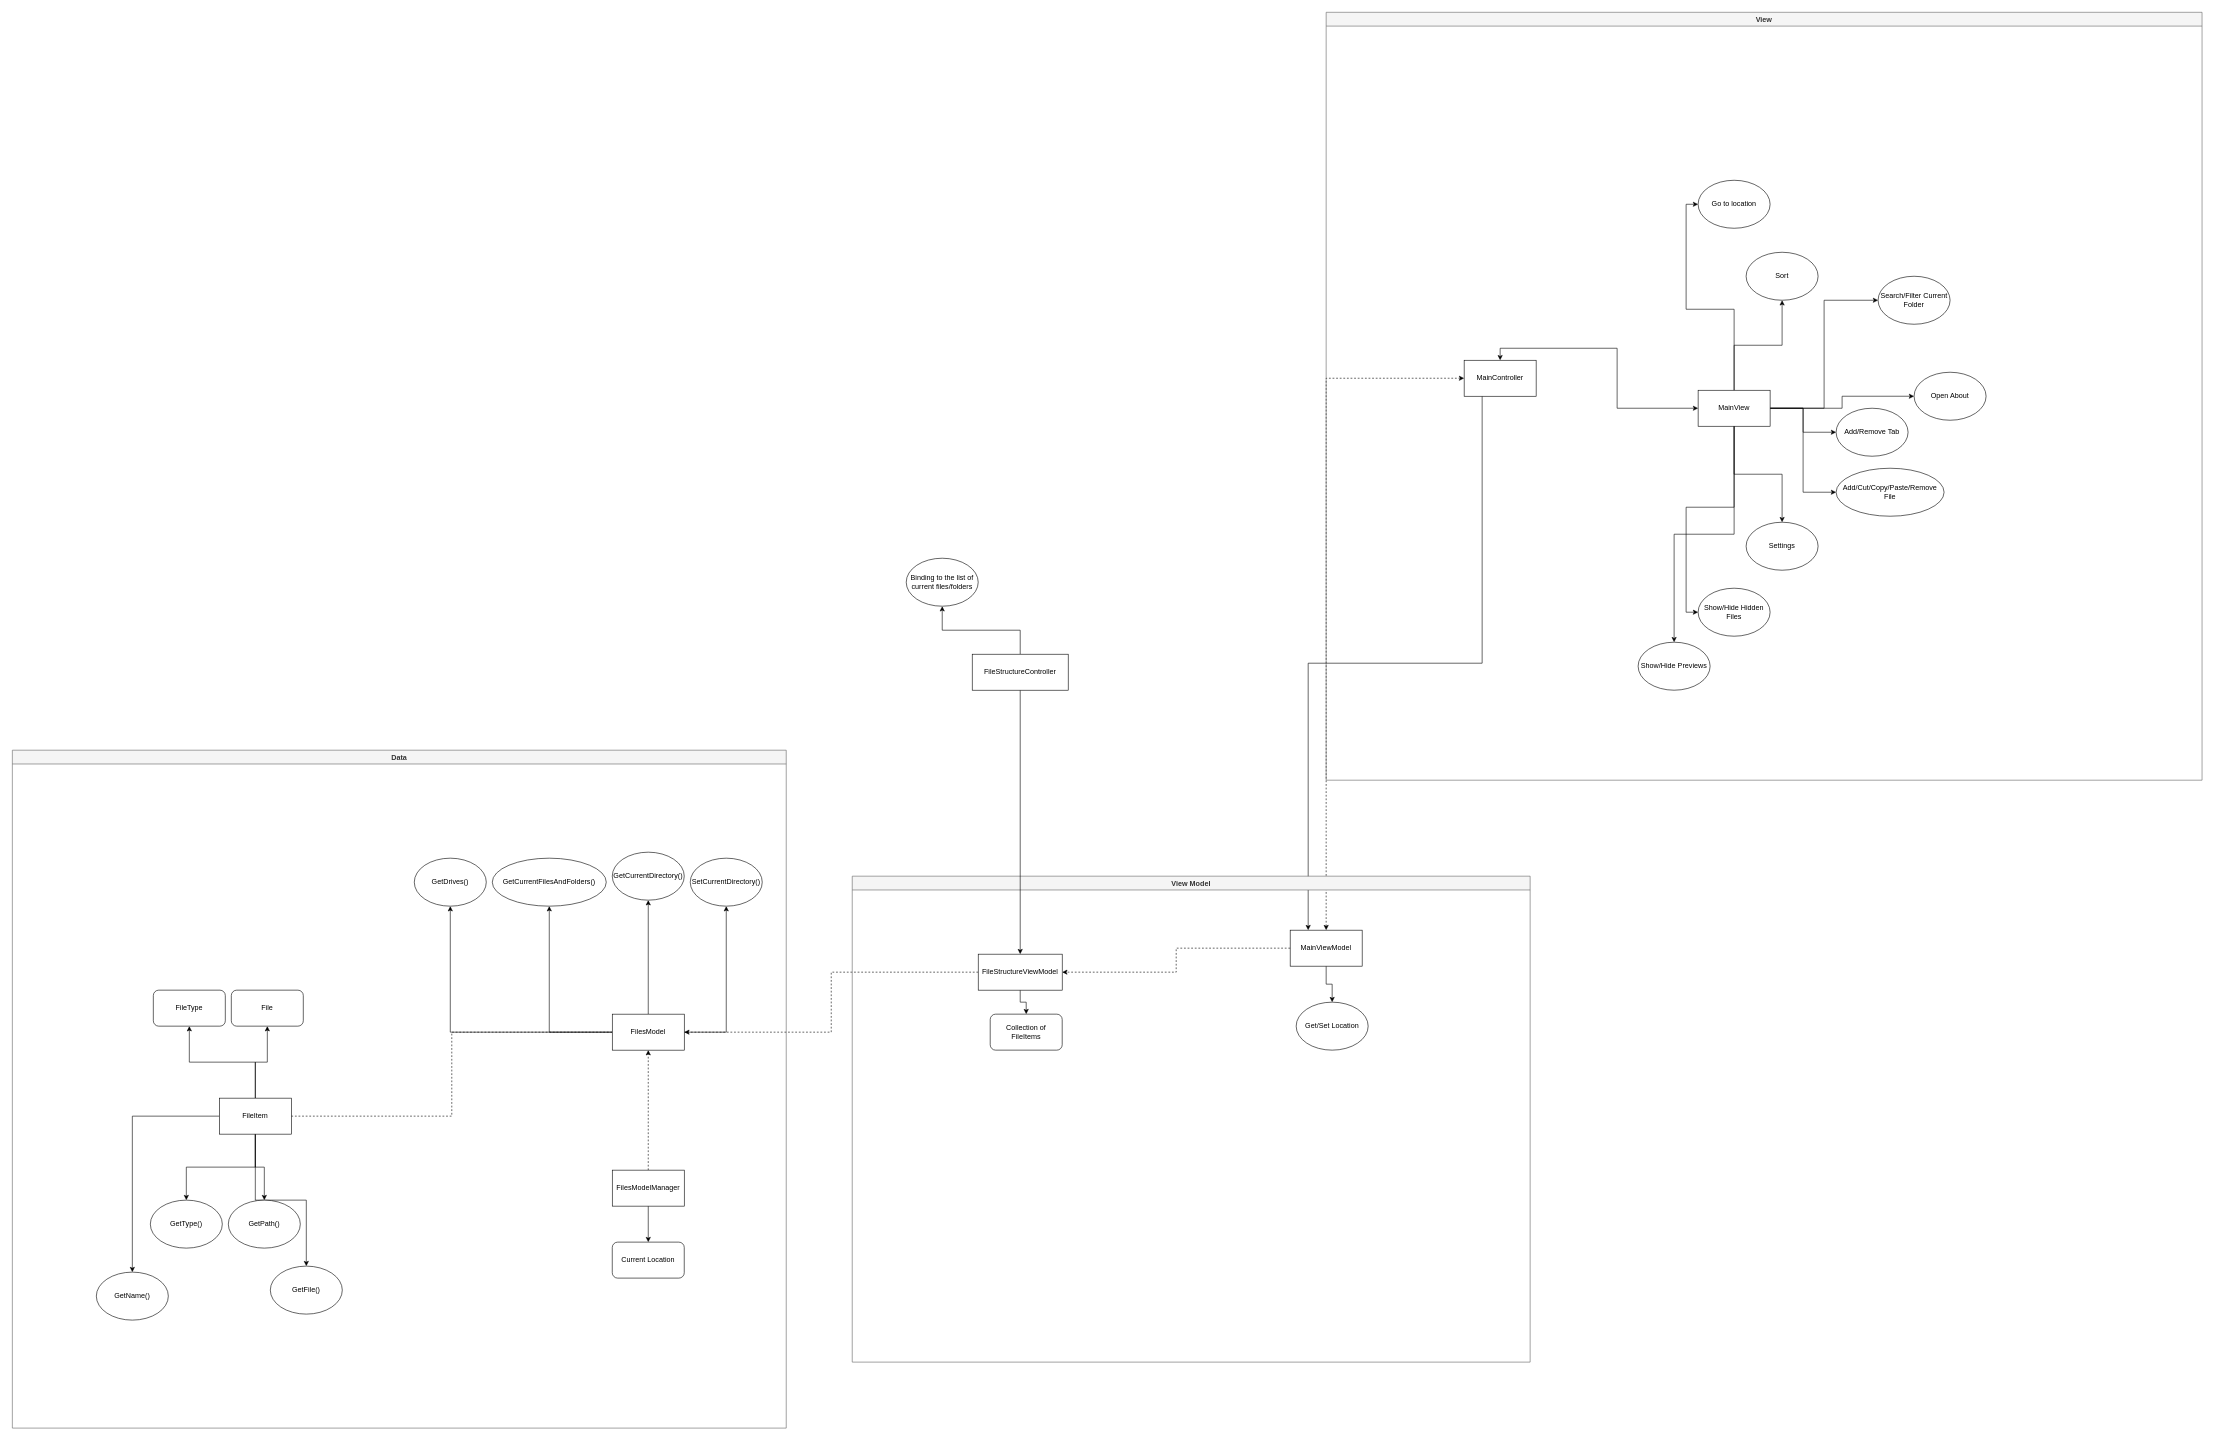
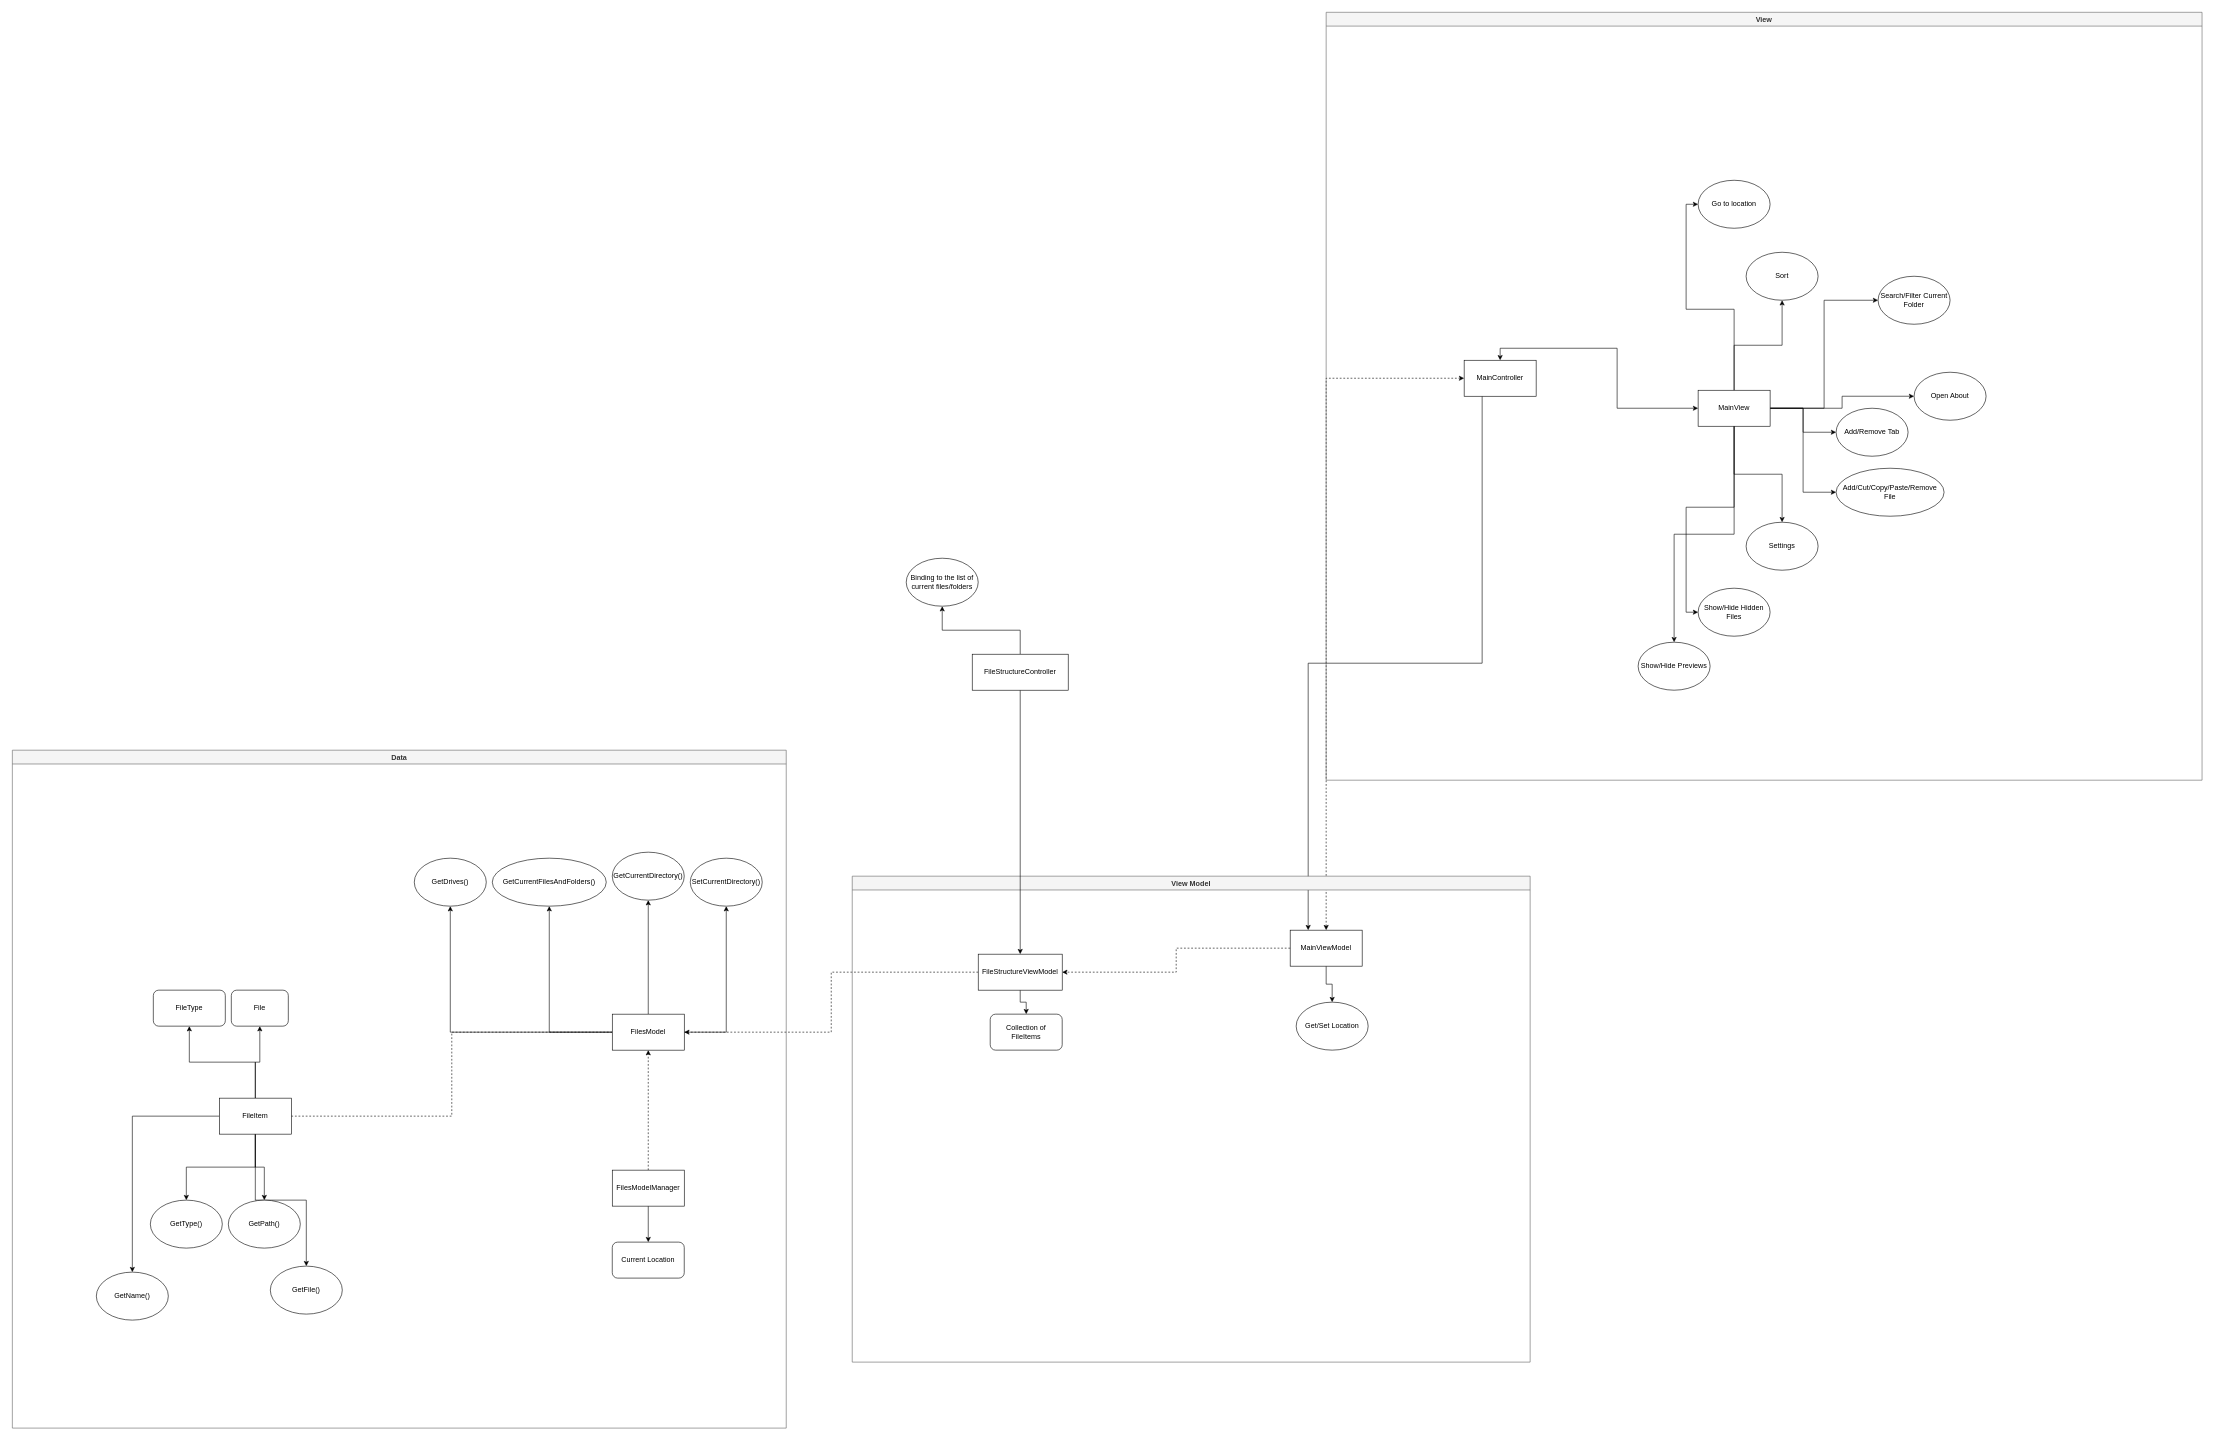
node "File": size 72x36 -> 57x36
